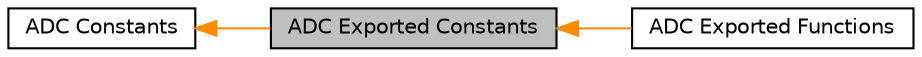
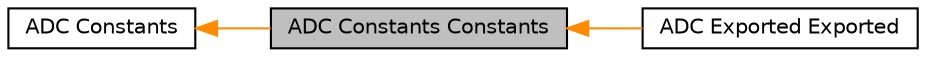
node "ADC Exported Constants": label "ADC Exported Constants" -> "ADC Constants Constants"
node "ADC Exported Functions": label "ADC Exported Functions" -> "ADC Exported Exported"
